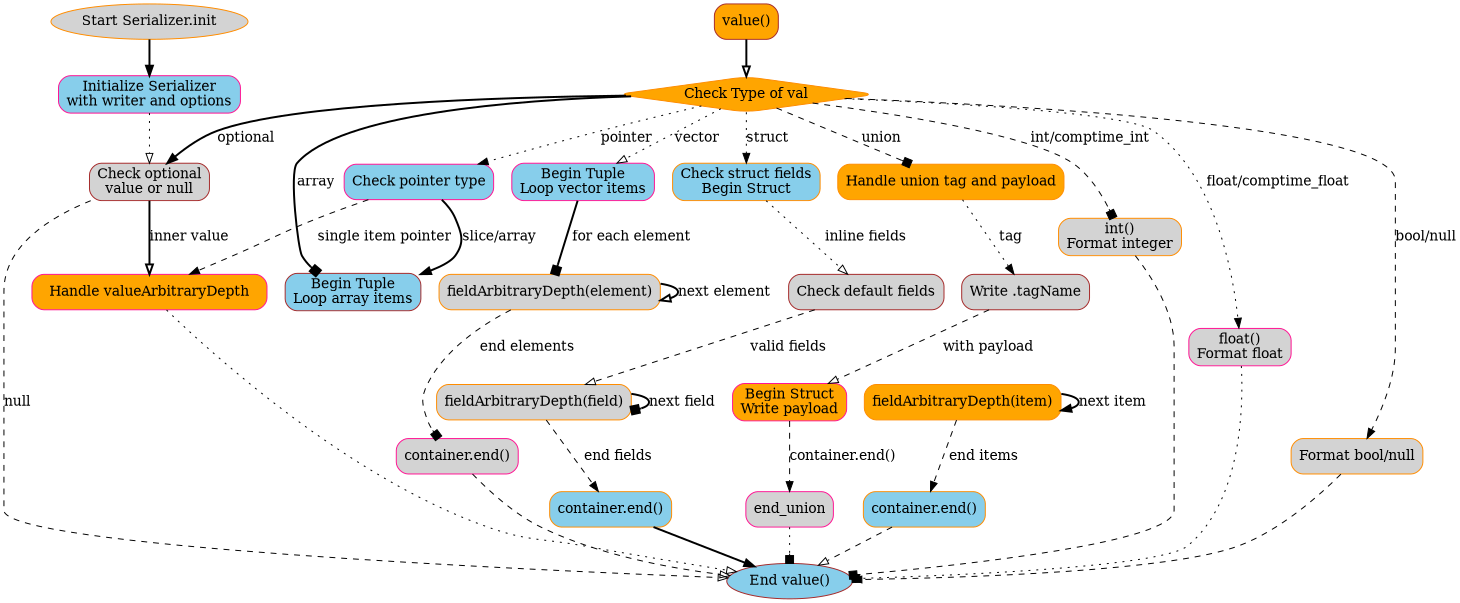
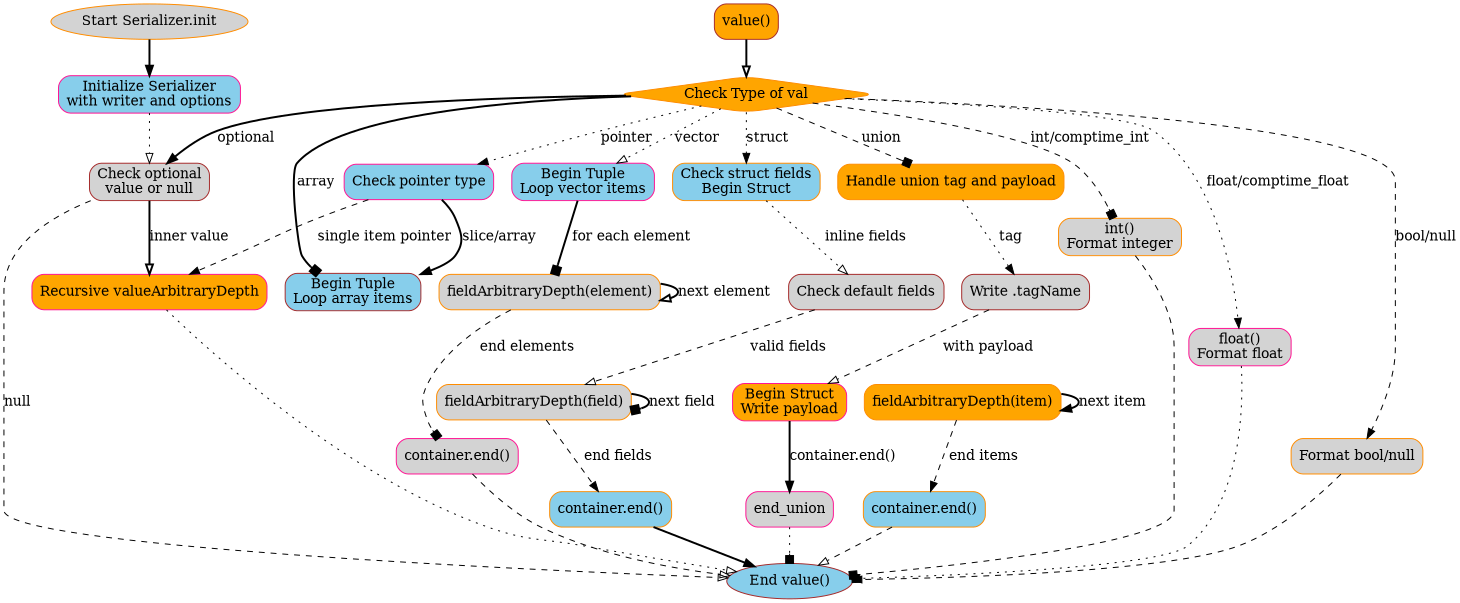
node "Handle valueArbitraryDepth": label "Handle valueArbitraryDepth" -> "Recursive valueArbitraryDepth"
edge "Begin Struct Write payload" -> "end_union": style dashed -> bold
